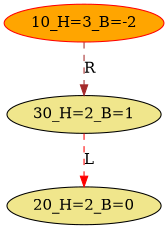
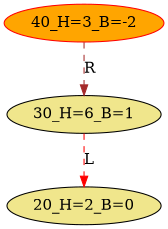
node "10_H=3_B=-2": label "10_H=3_B=-2" -> "40_H=3_B=-2"
node "30_H=2_B=1": label "30_H=2_B=1" -> "30_H=6_B=1"
